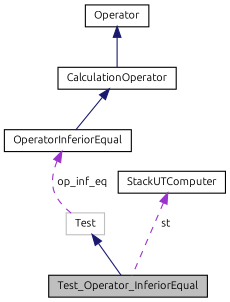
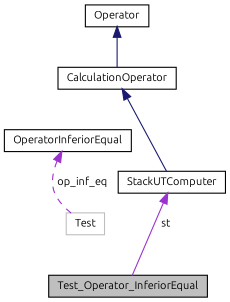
edge "OperatorInferiorEqual" -> "CalculationOperator": now "StackUTComputer" -> "CalculationOperator"
edge "Test_Operator_InferiorEqual" -> "StackUTComputer": style dashed -> solid
edge "Test_Operator_InferiorEqual" -> "Test": removed
